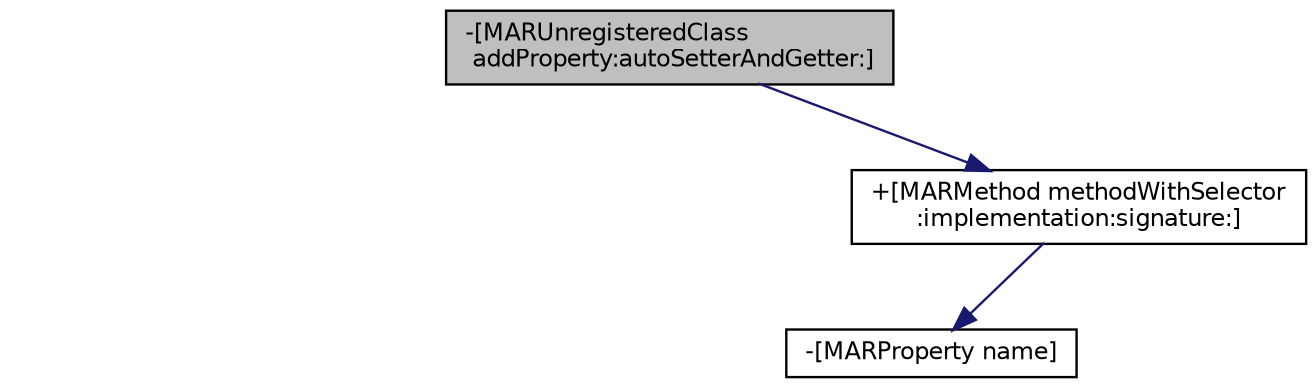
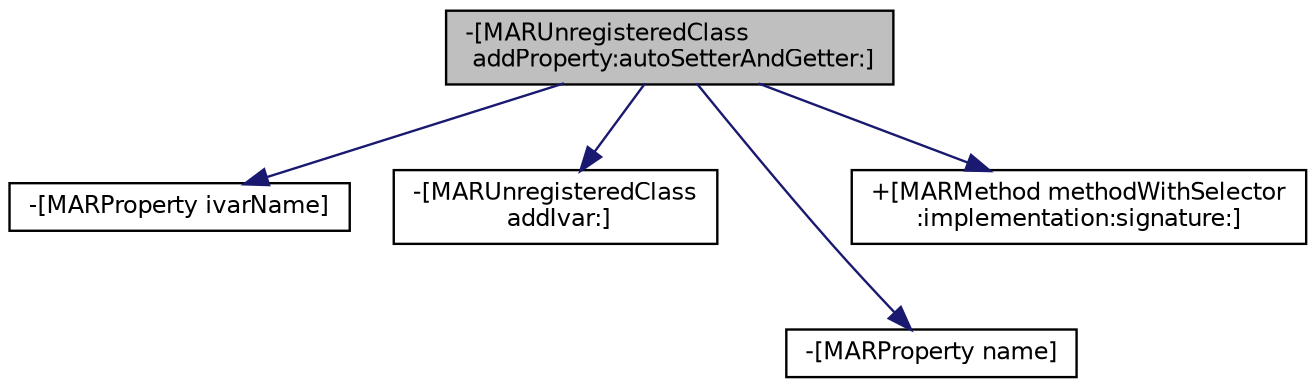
node "-[MARProperty ivarName]": added
node "-[MARUnregisteredClass addIvar:]": added
edge "+[MARMethod methodWithSelector :implementation:signature:]" -> "-[MARProperty name]": now "-[MARUnregisteredClass addProperty:autoSetterAndGetter:]" -> "-[MARProperty name]"
